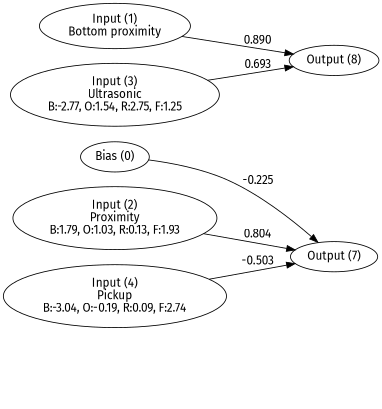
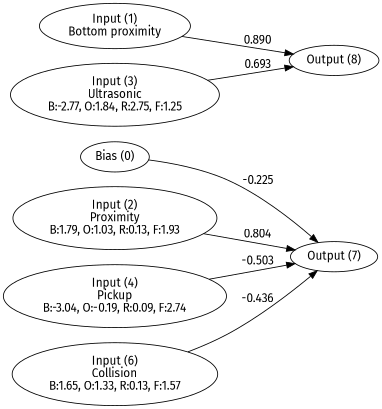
node "Input (3) Ultrasonic B:-2.77, O:1.54, R:2.75, F:1.25": label "Input (3) Ultrasonic B:-2.77, O:1.54, R:2.75, F:1.25" -> "Input (3) Ultrasonic B:-2.77, O:1.84, R:2.75, F:1.25"
node "Input (6) Collision B:1.65, O:1.33, R:0.13, F:1.57": added
